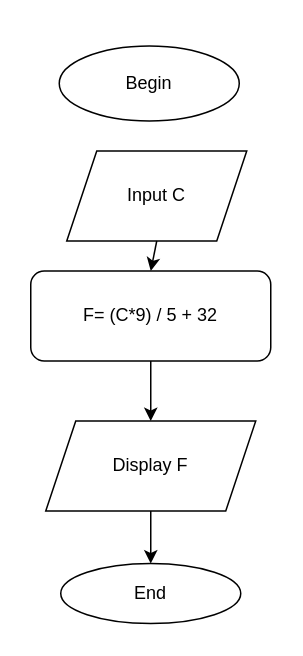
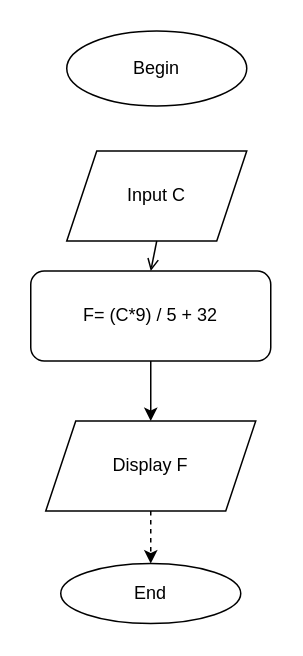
node "Begin": moved (149, 83) -> (157, 68)
edge "Input C" -> "F= (C*9) / 5 + 32": arrowhead classic -> open
edge "Display F" -> "End": style solid -> dashed
